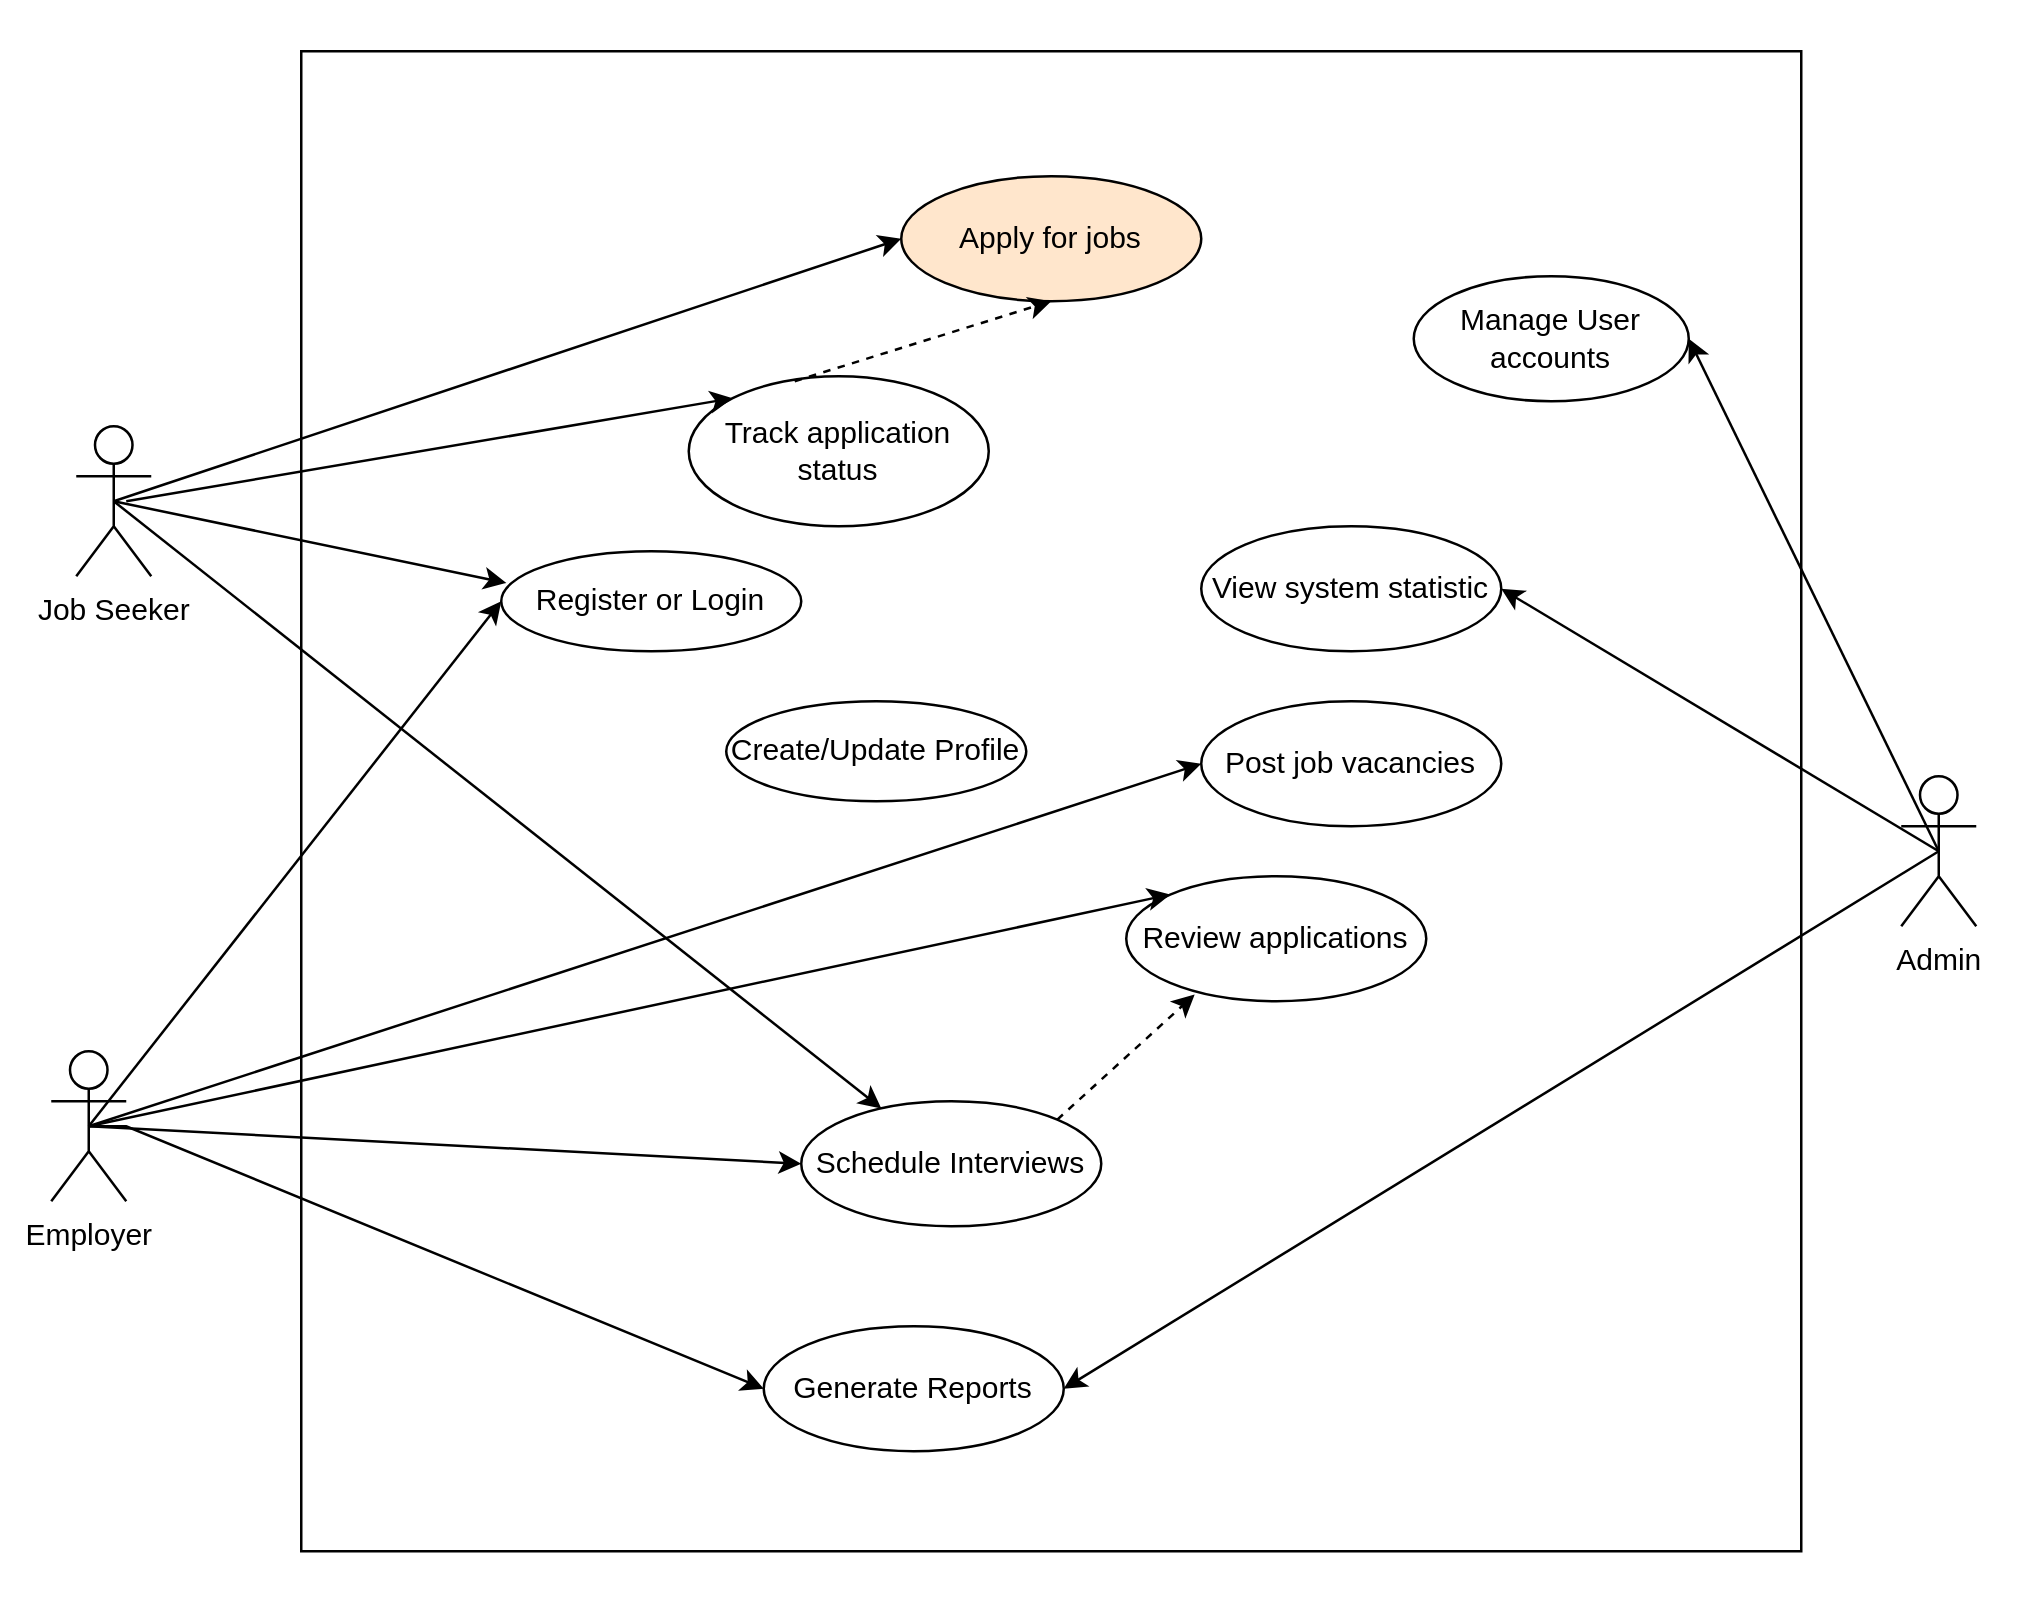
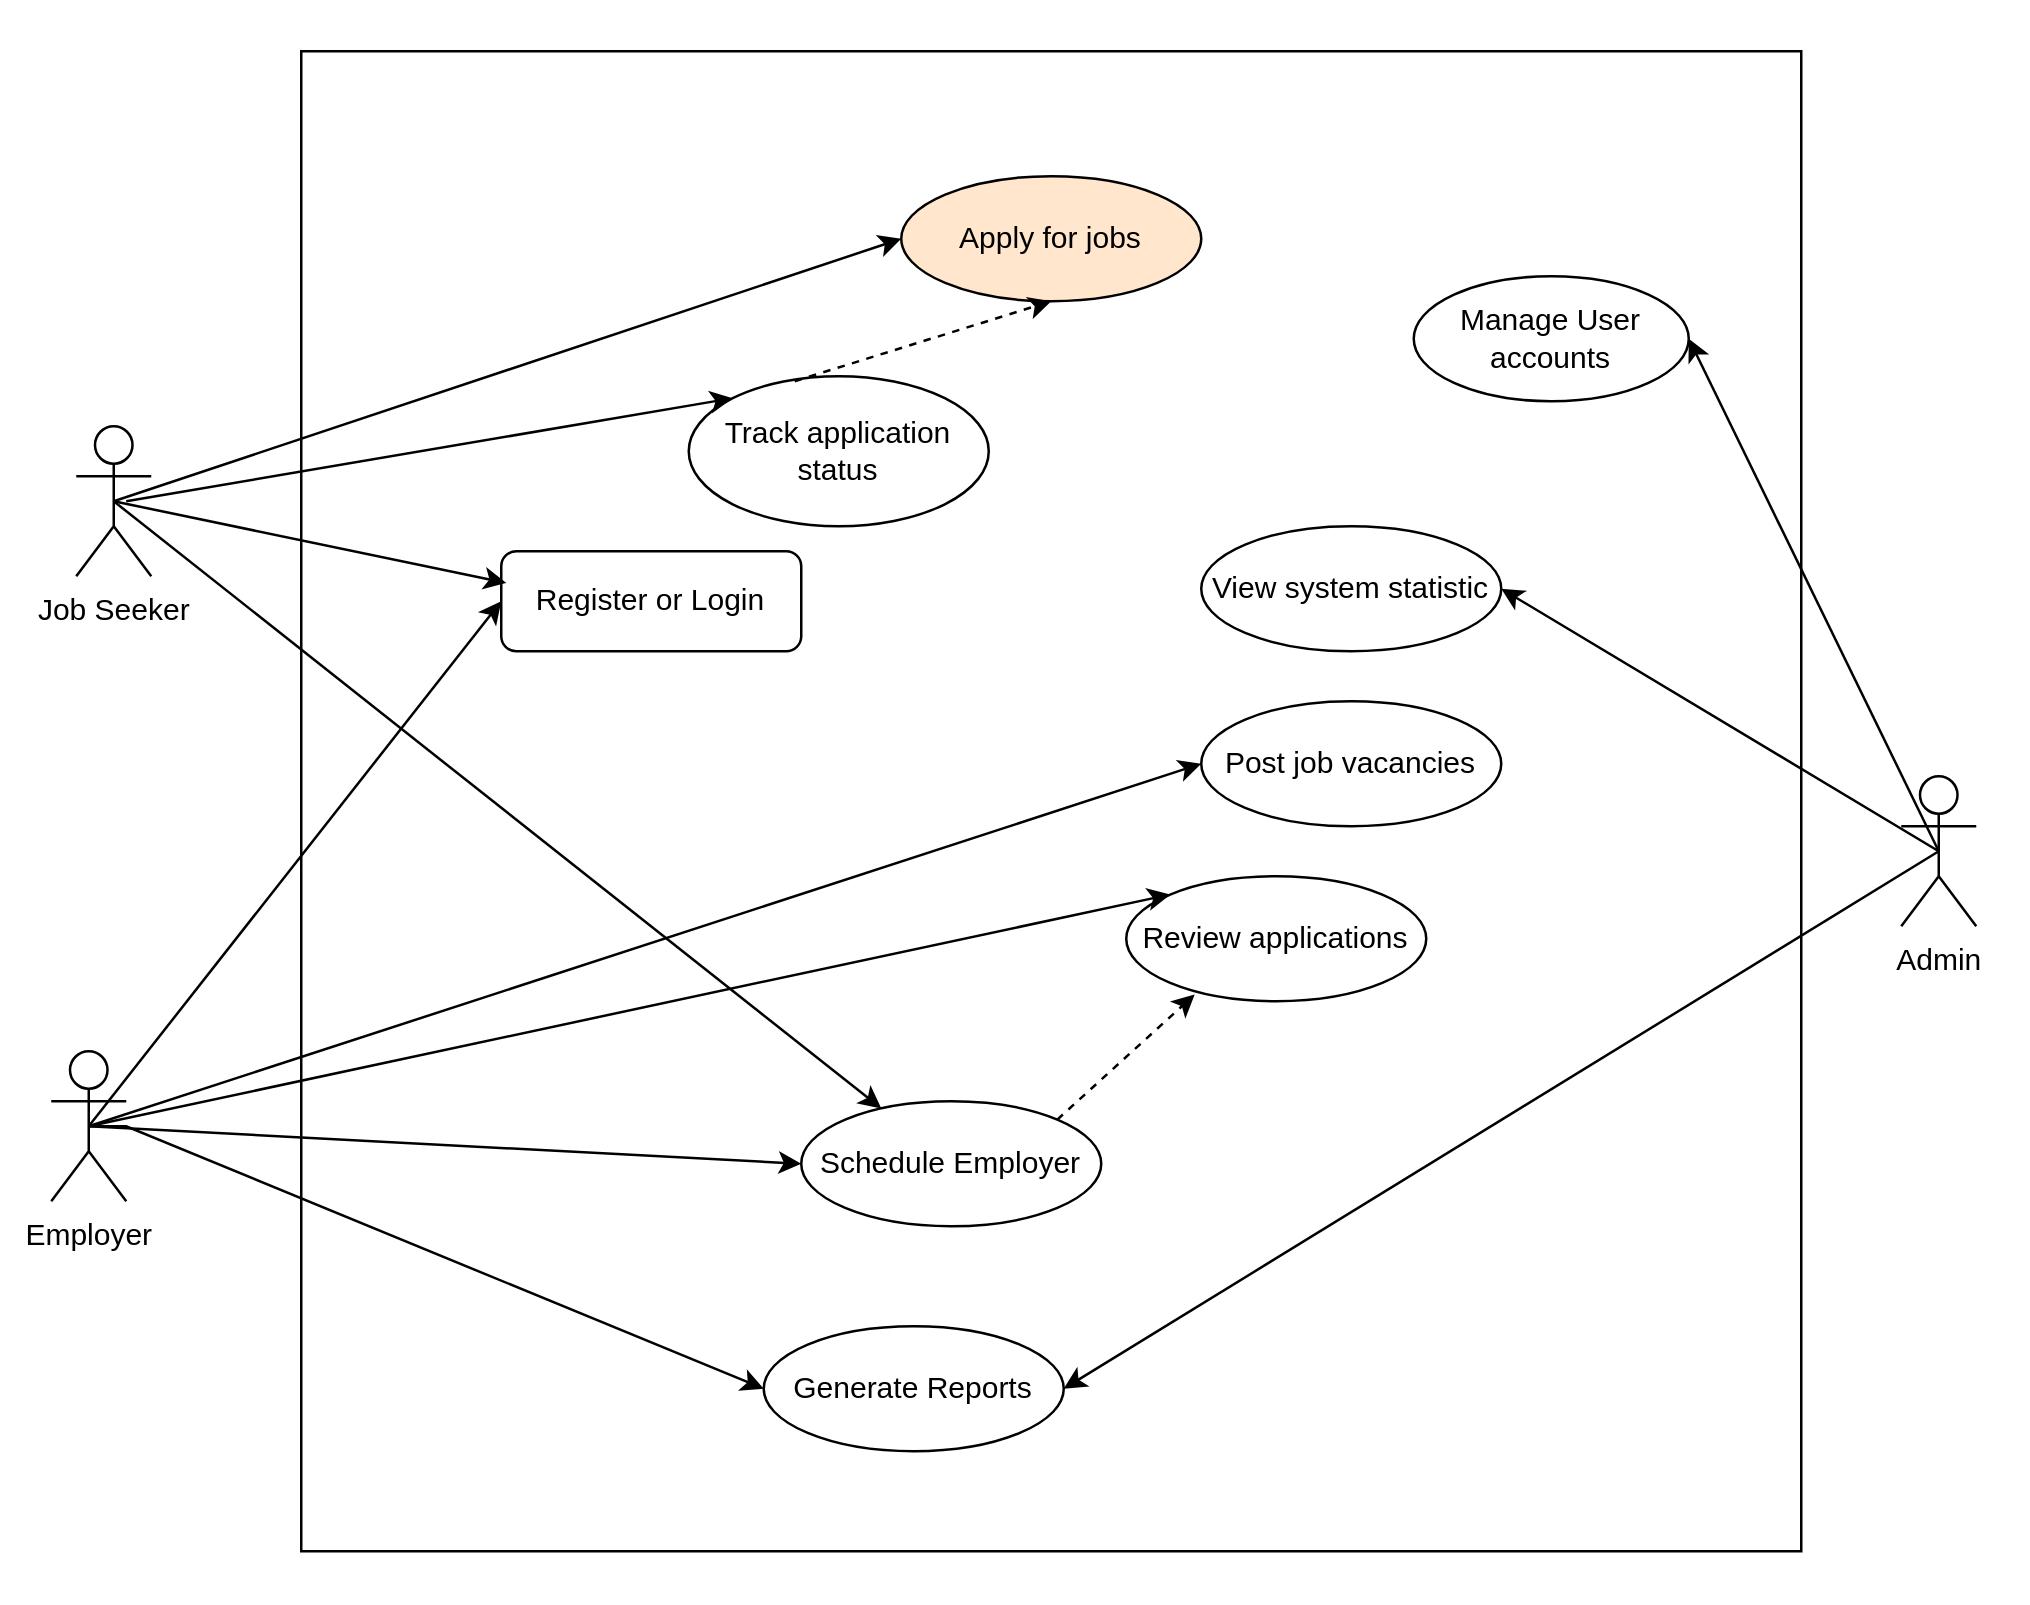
node "Register or Login": shape ellipse -> rounded rectangle
node "Create/Update Profile": removed
node "Schedule Interviews": label "Schedule Interviews" -> "Schedule Employer"
